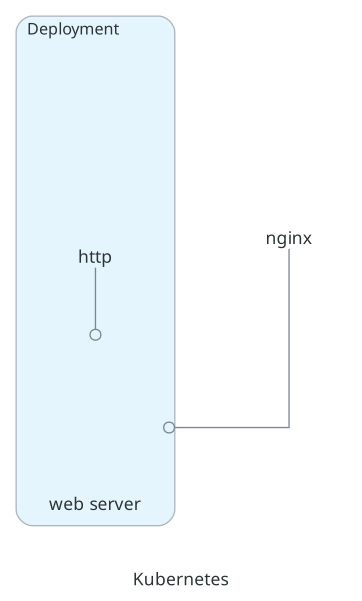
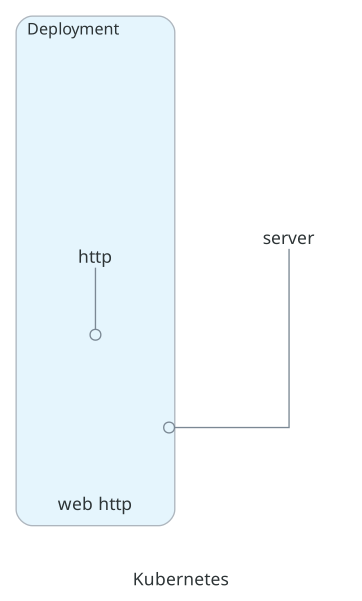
node "nginx": label "nginx" -> "server"
node "web server": label "web server" -> "web http"
